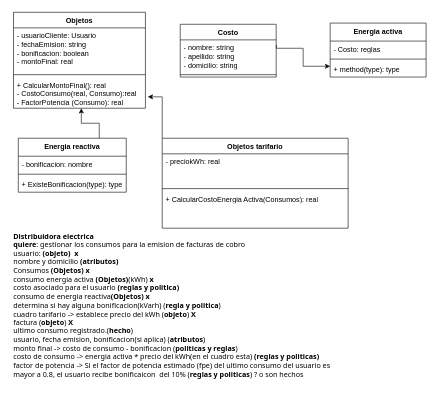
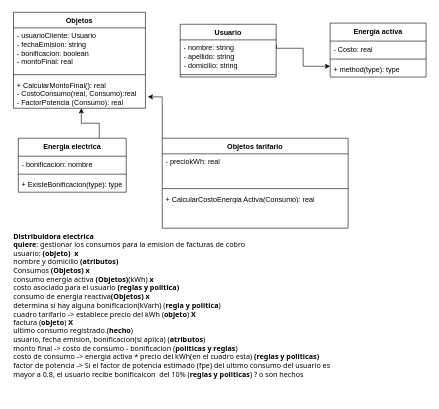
node "Costo": label "Costo" -> "Usuario"
node "- Costo: reglas": label "- Costo: reglas" -> "- Costo: real"
node "Energia reactiva": label "Energia reactiva" -> "Energia electrica"
node "+ CalcularCostoEnergia Activa(Consumos): real": label "+ CalcularCostoEnergia Activa(Consumos): real" -> "+ CalcularCostoEnergia Activa(Consumo): real"
